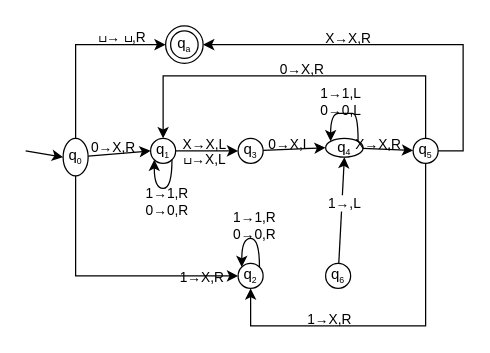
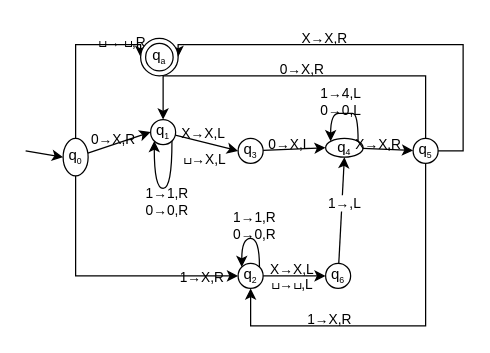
node "qa": moved (184, 44) -> (159, 57)
node "1→1,L 0→0,L": label "1→1,L 0→0,L" -> "1→4,L 0→0,L"
node "q1": moved (163, 151) -> (163, 132)
edge "q2" -> "q6": added, labels "X→X,L", "ப→ப,L"
